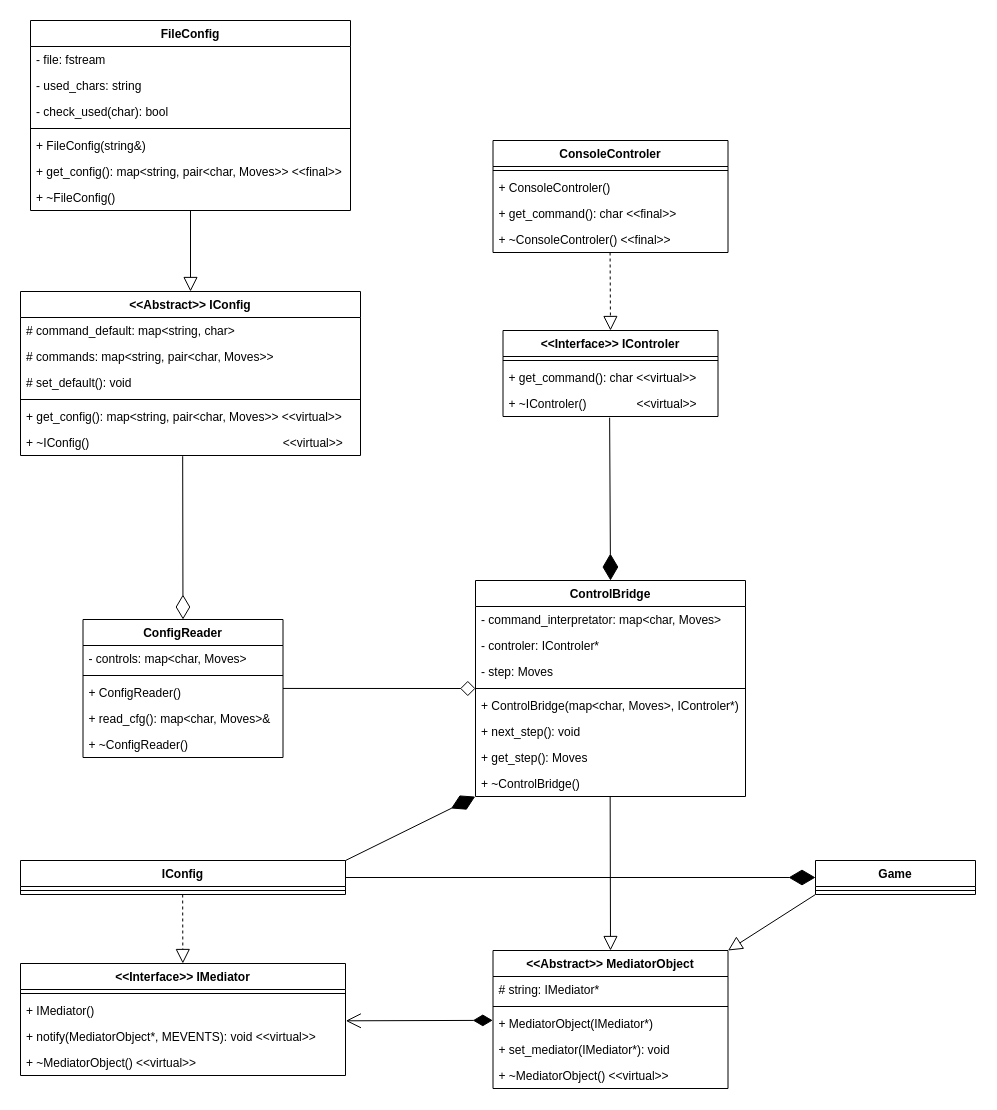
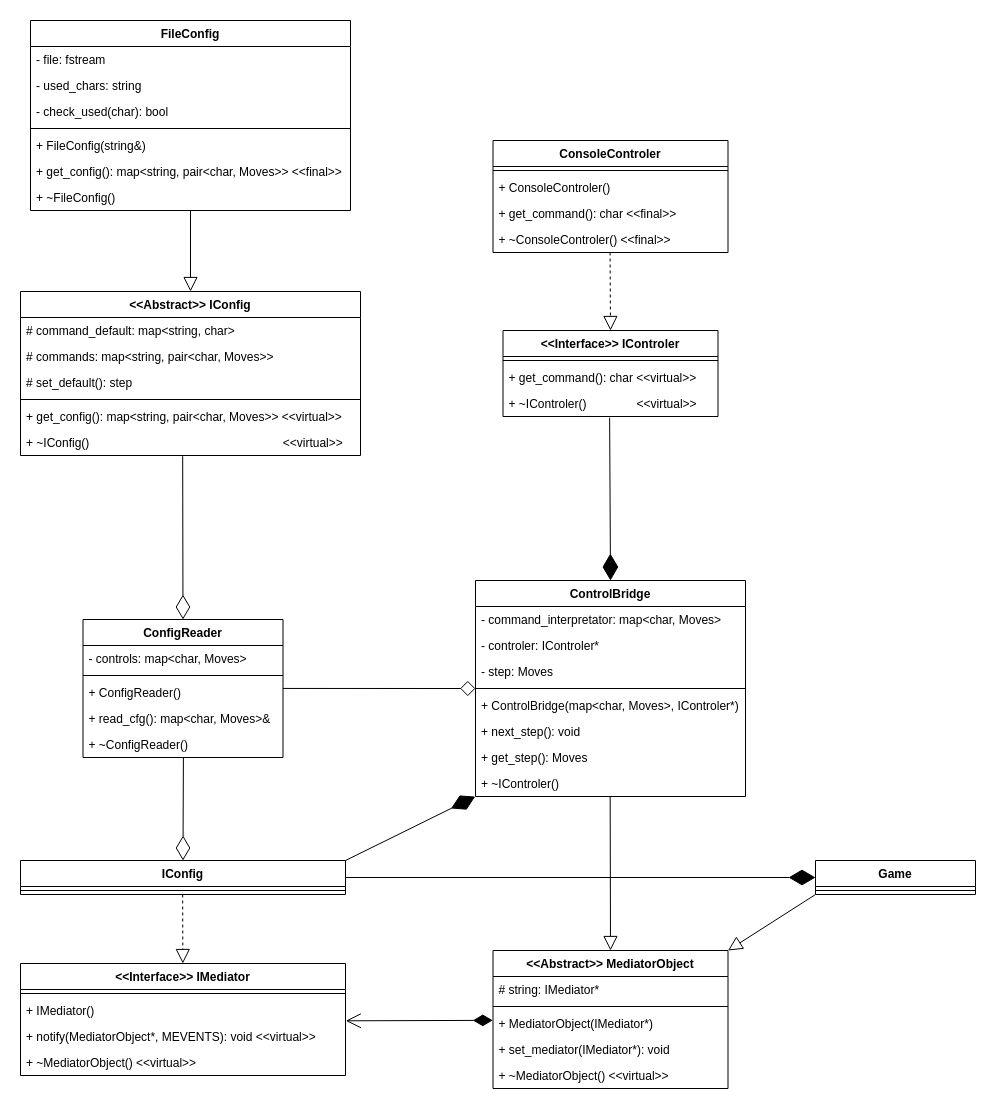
node "# set_default(): void": label "# set_default(): void" -> "# set_default(): step"
node "+ ~ControlBridge()": label "+ ~ControlBridge()" -> "+ ~IControler()"
edge "+ ~ConfigReader()" -> "IConfig": added
